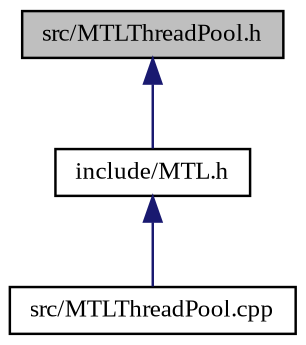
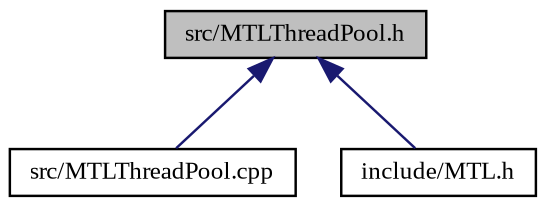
edge "src/MTLThreadPool.cpp" -> "include/MTL.h": now "src/MTLThreadPool.cpp" -> "src/MTLThreadPool.h"
